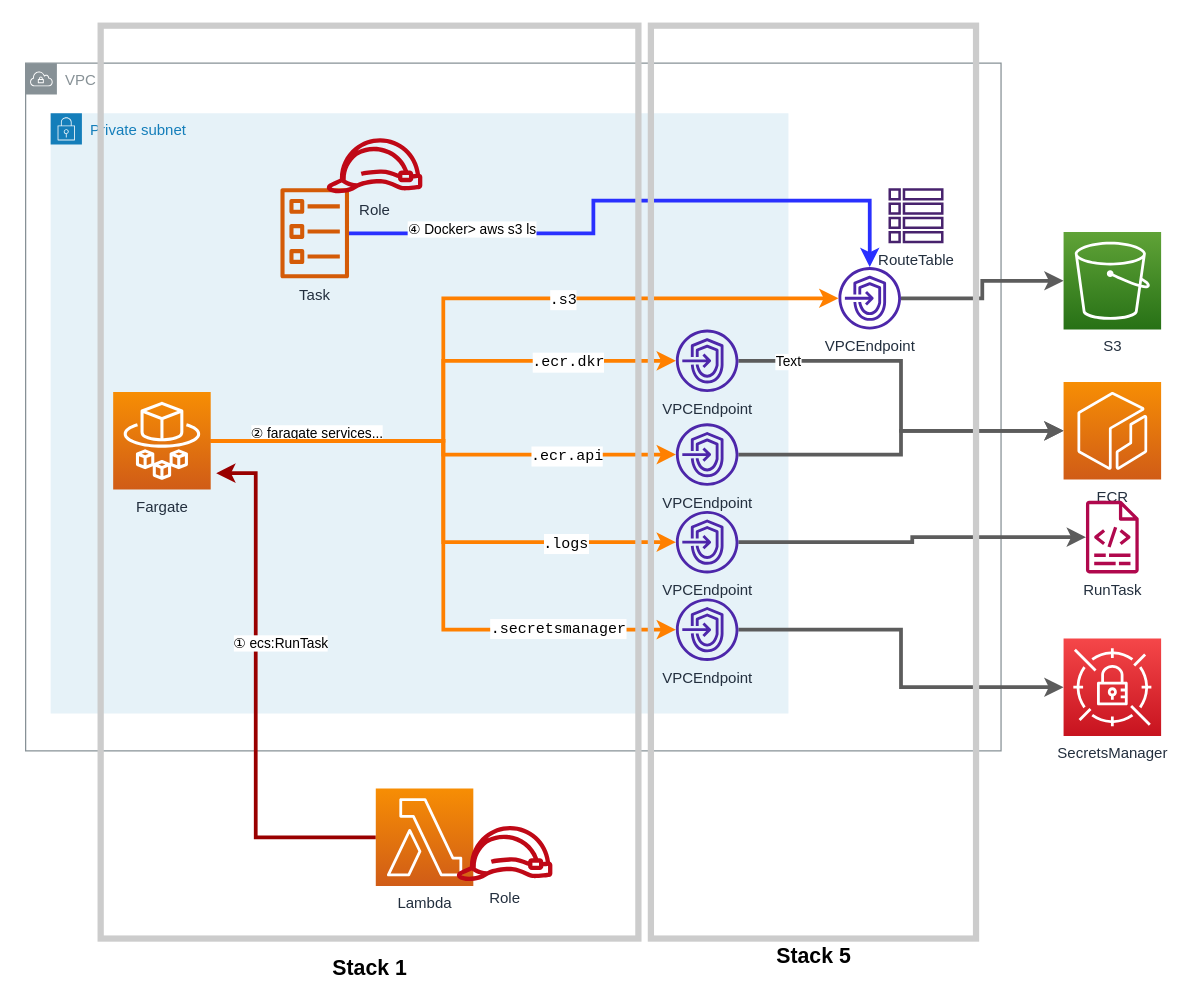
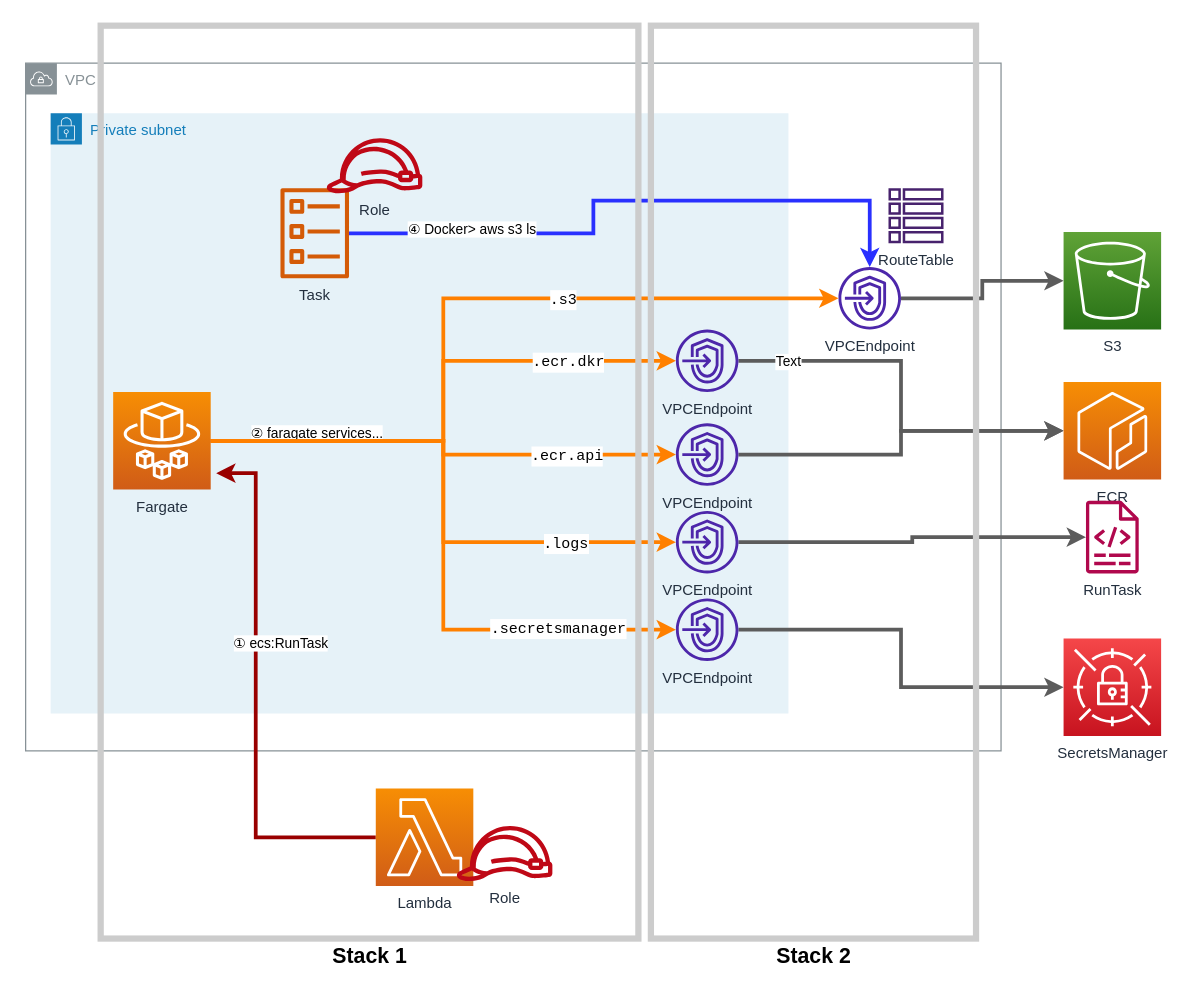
node "Stack 5": label "Stack 5" -> "Stack 2"
node "Stack 1": moved (369, 969) -> (369, 957)
